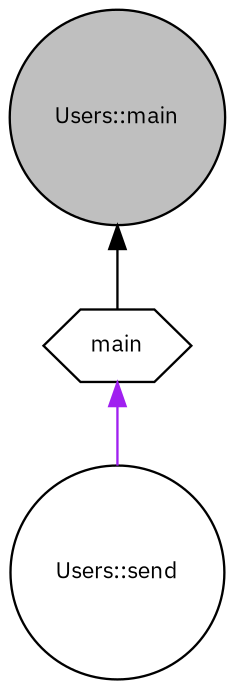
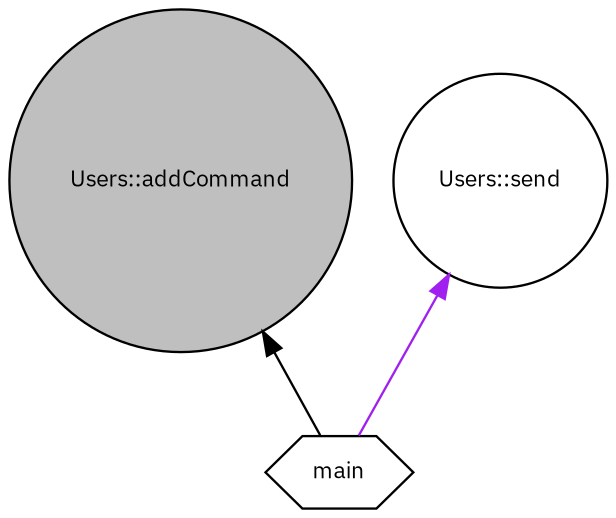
node "Users::main": label "Users::main" -> "Users::addCommand"
edge "Users::send" -> "main": reversed
